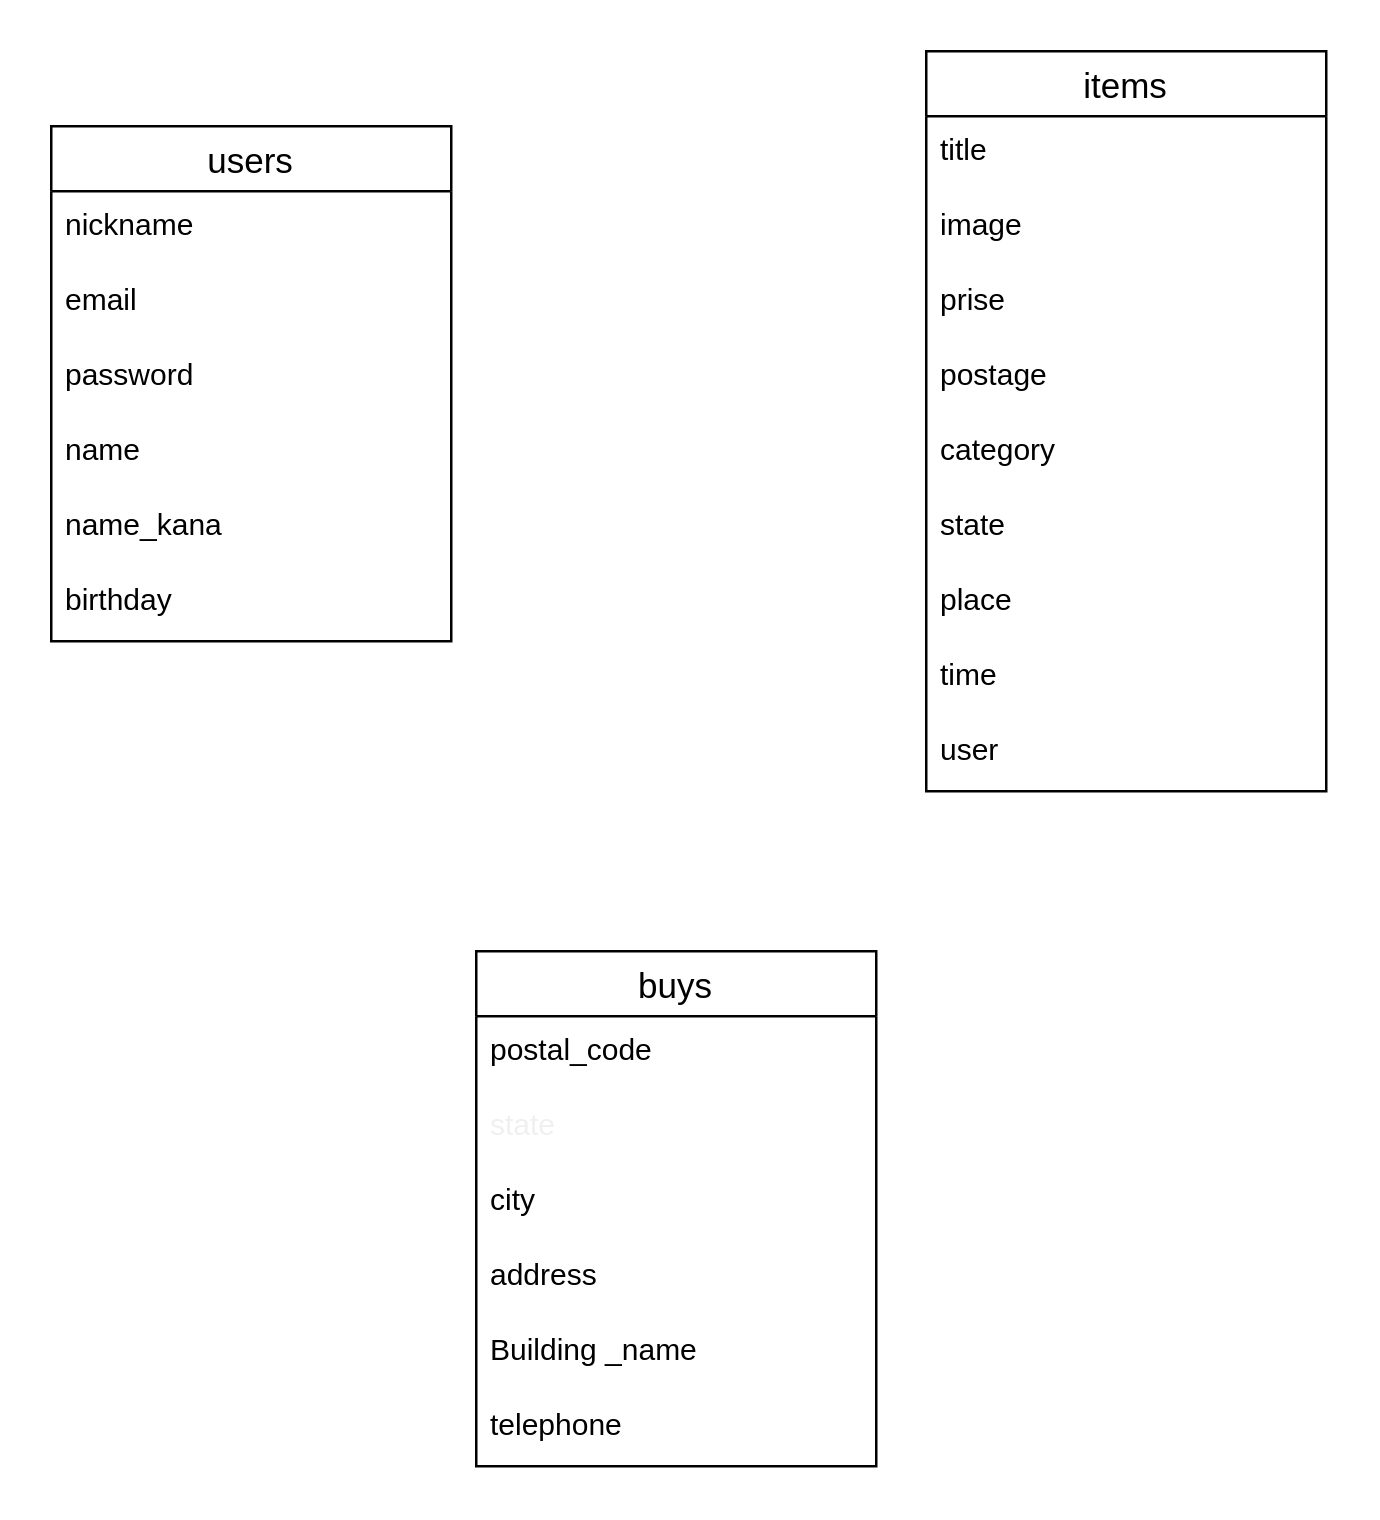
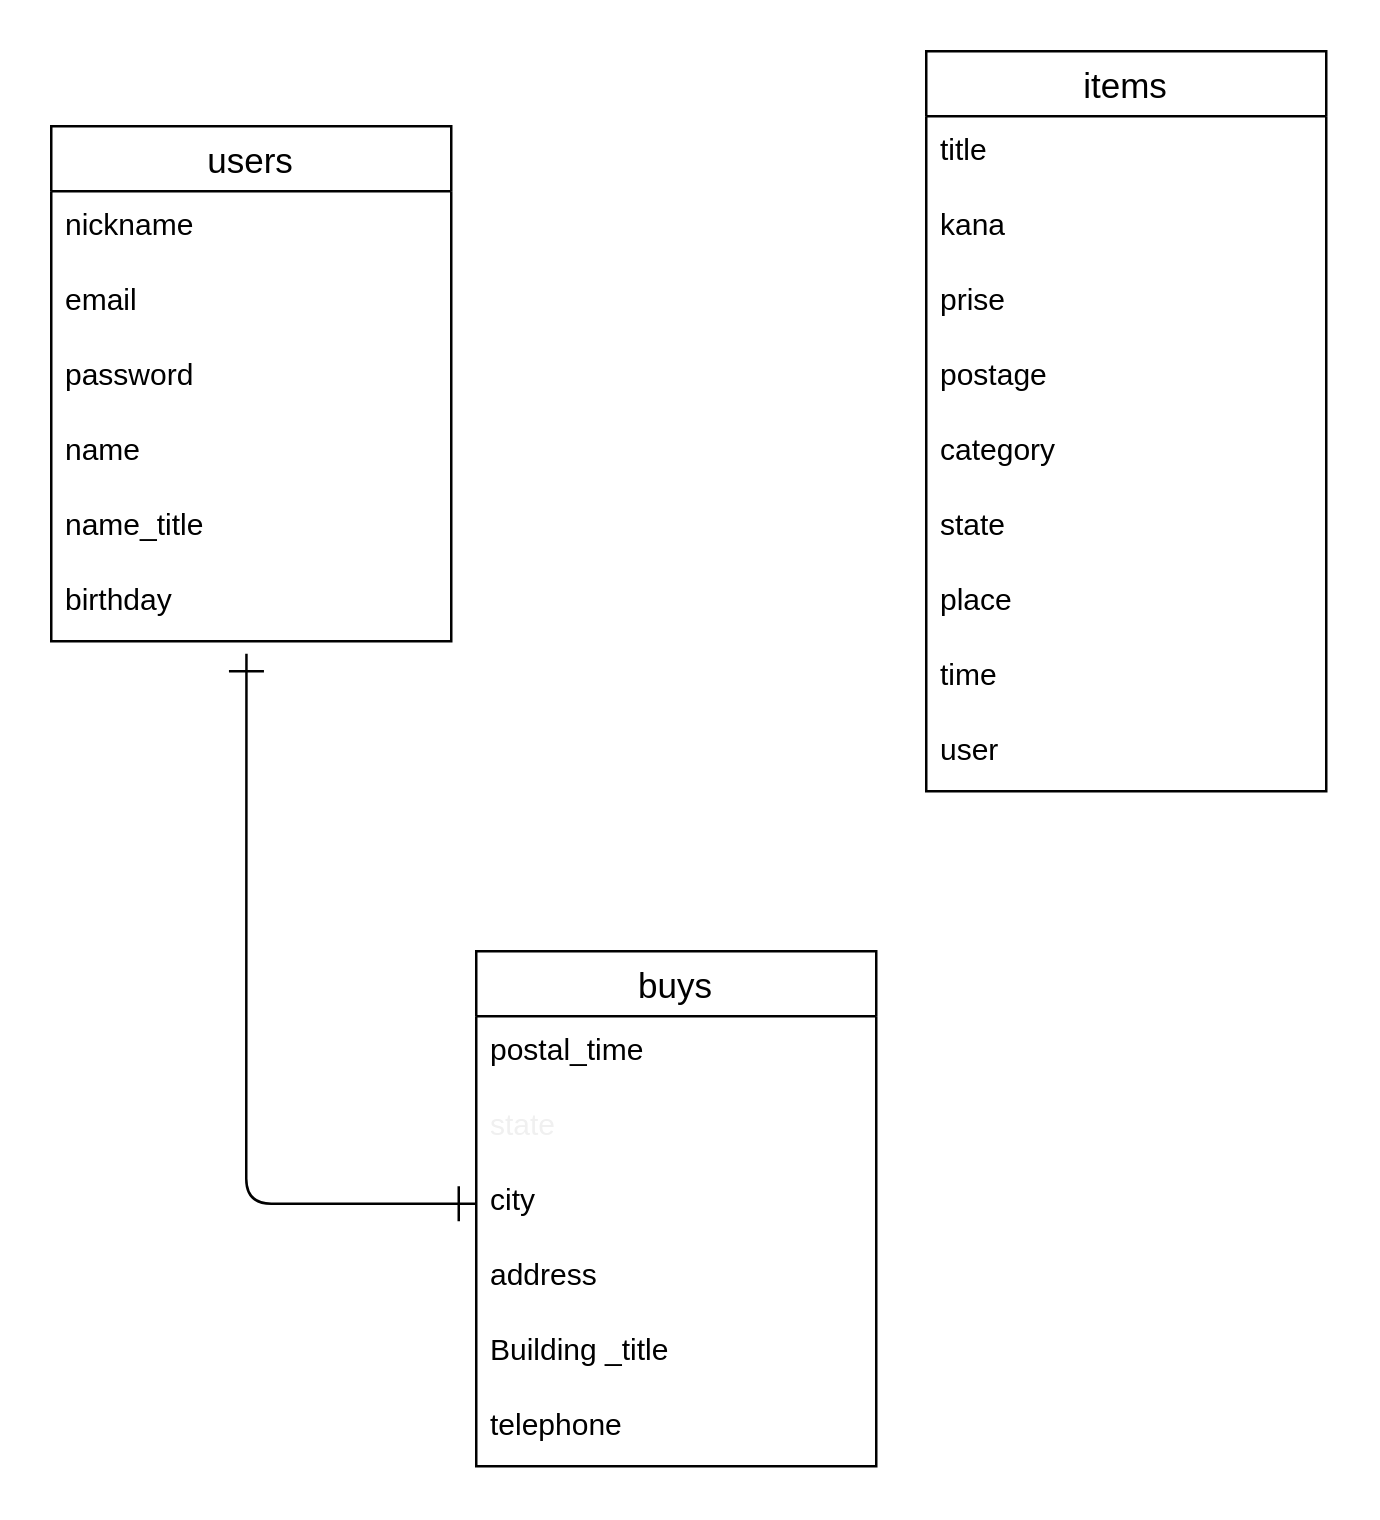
node "image": label "image" -> "kana"
node "name_kana": label "name_kana" -> "name_title"
edge "birthday" -- "city": added
node "postal_code": label "postal_code" -> "postal_time"
node "Building _name": label "Building _name" -> "Building _title"
